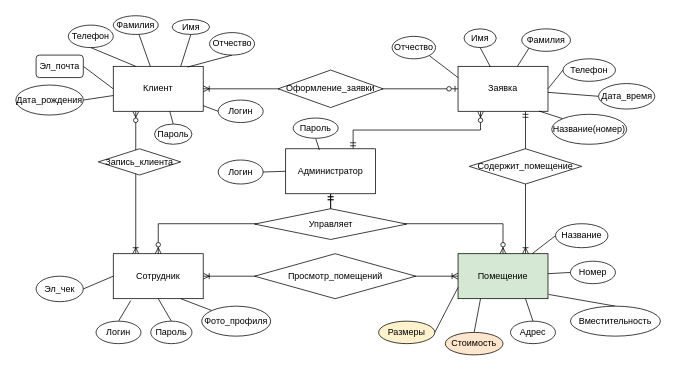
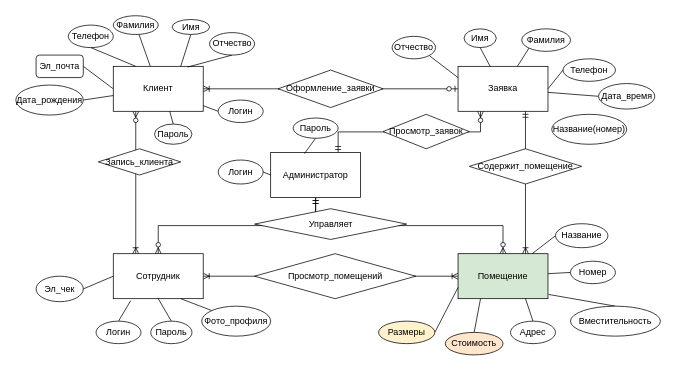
edge "Заявка" -- "Название(номер)": removed
node "Просмотр_заявок": added
node "Администратор": moved (330, 171) -> (315, 175)
